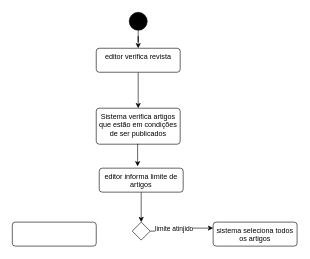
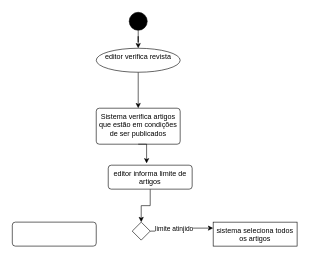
node "editor verifica revista": shape rounded rectangle -> ellipse
node "editor informa limite de artigos": moved (141, 180) -> (150, 177)
node "sistema seleciona todos os artigos": shape rounded rectangle -> rectangle
